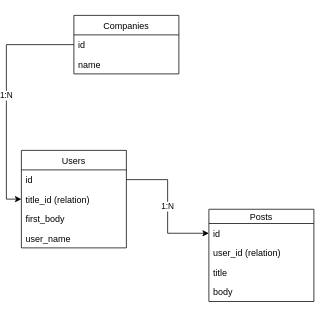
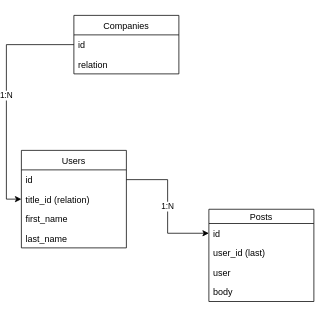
node "name": label "name" -> "relation"
node "first_body": label "first_body" -> "first_name"
node "user_name": label "user_name" -> "last_name"
node "user_id (relation)": label "user_id (relation)" -> "user_id (last)"
node "title": label "title" -> "user"
